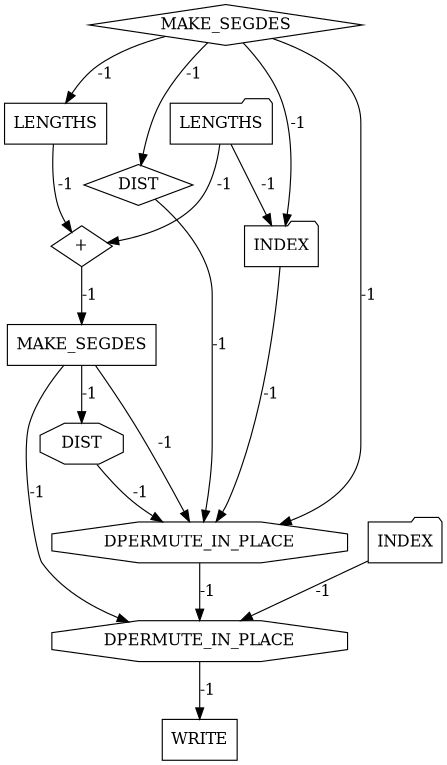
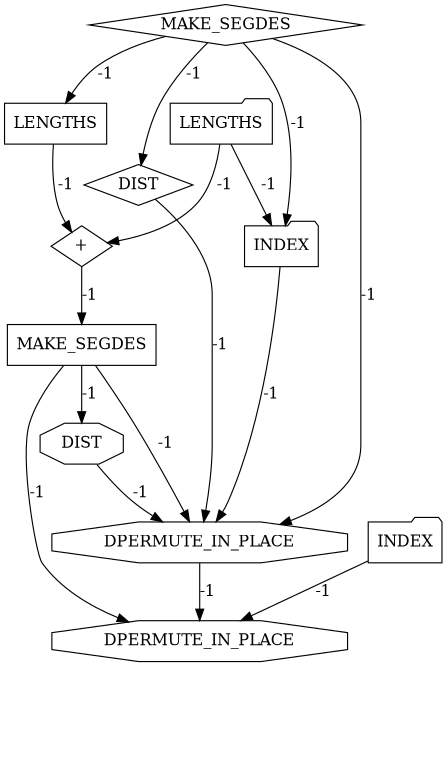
node "WRITE": removed
